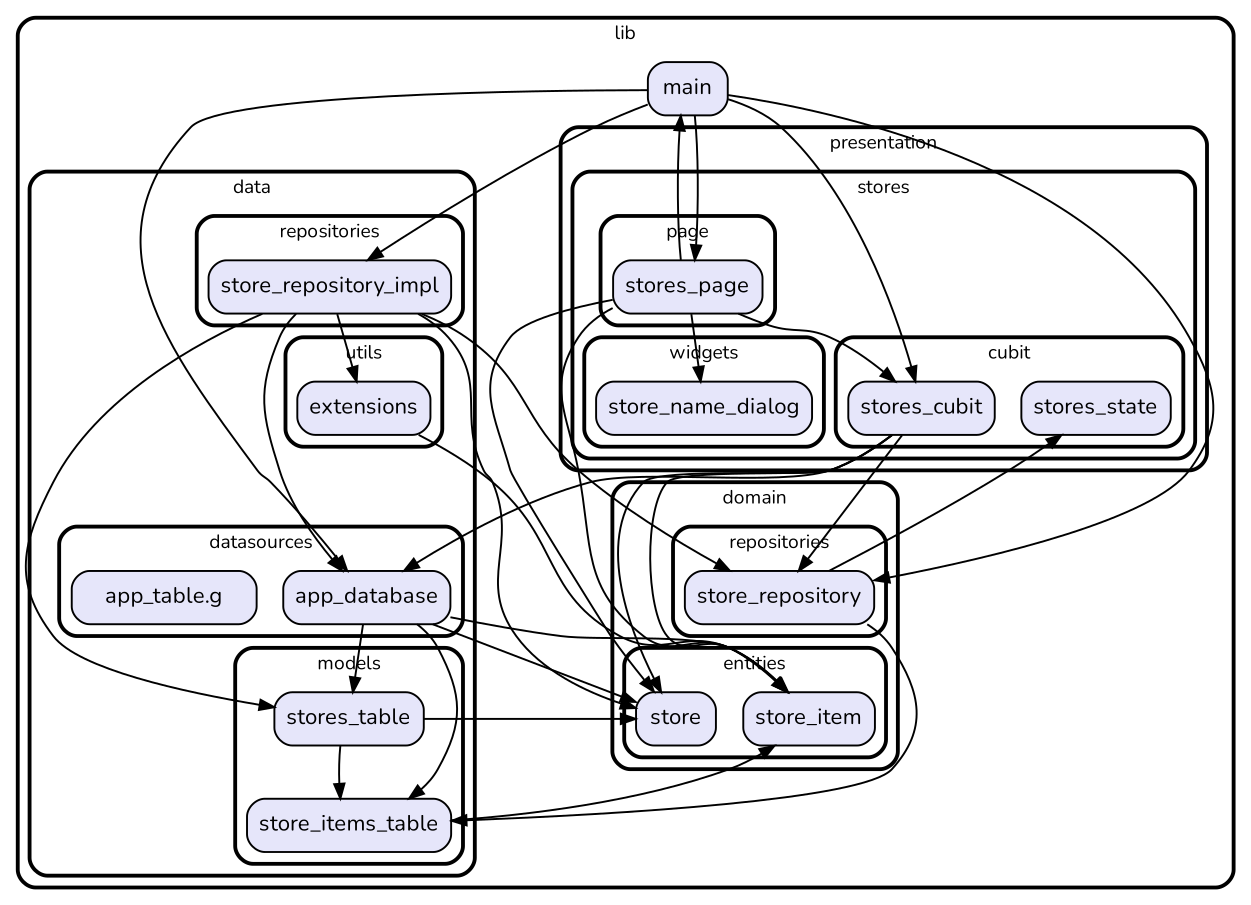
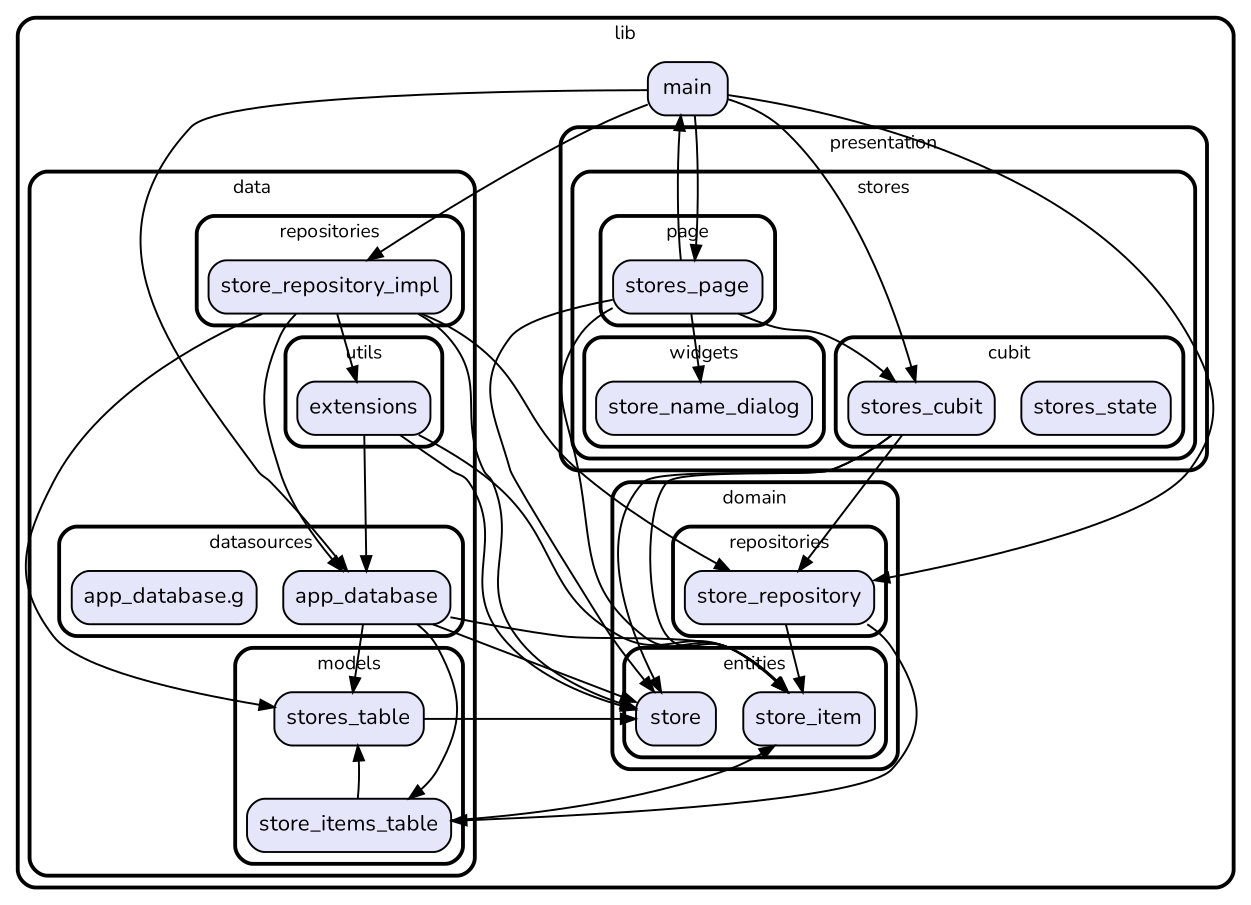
edge "stores_cubit" -> "app_database": now "extensions" -> "app_database"
edge "store_repository" -> "stores_state": now "store_repository" -> "store_item"
node "app_table.g": label "app_table.g" -> "app_database.g"
edge "extensions" -> "store": added
edge "stores_table" -> "store_items_table": reversed
